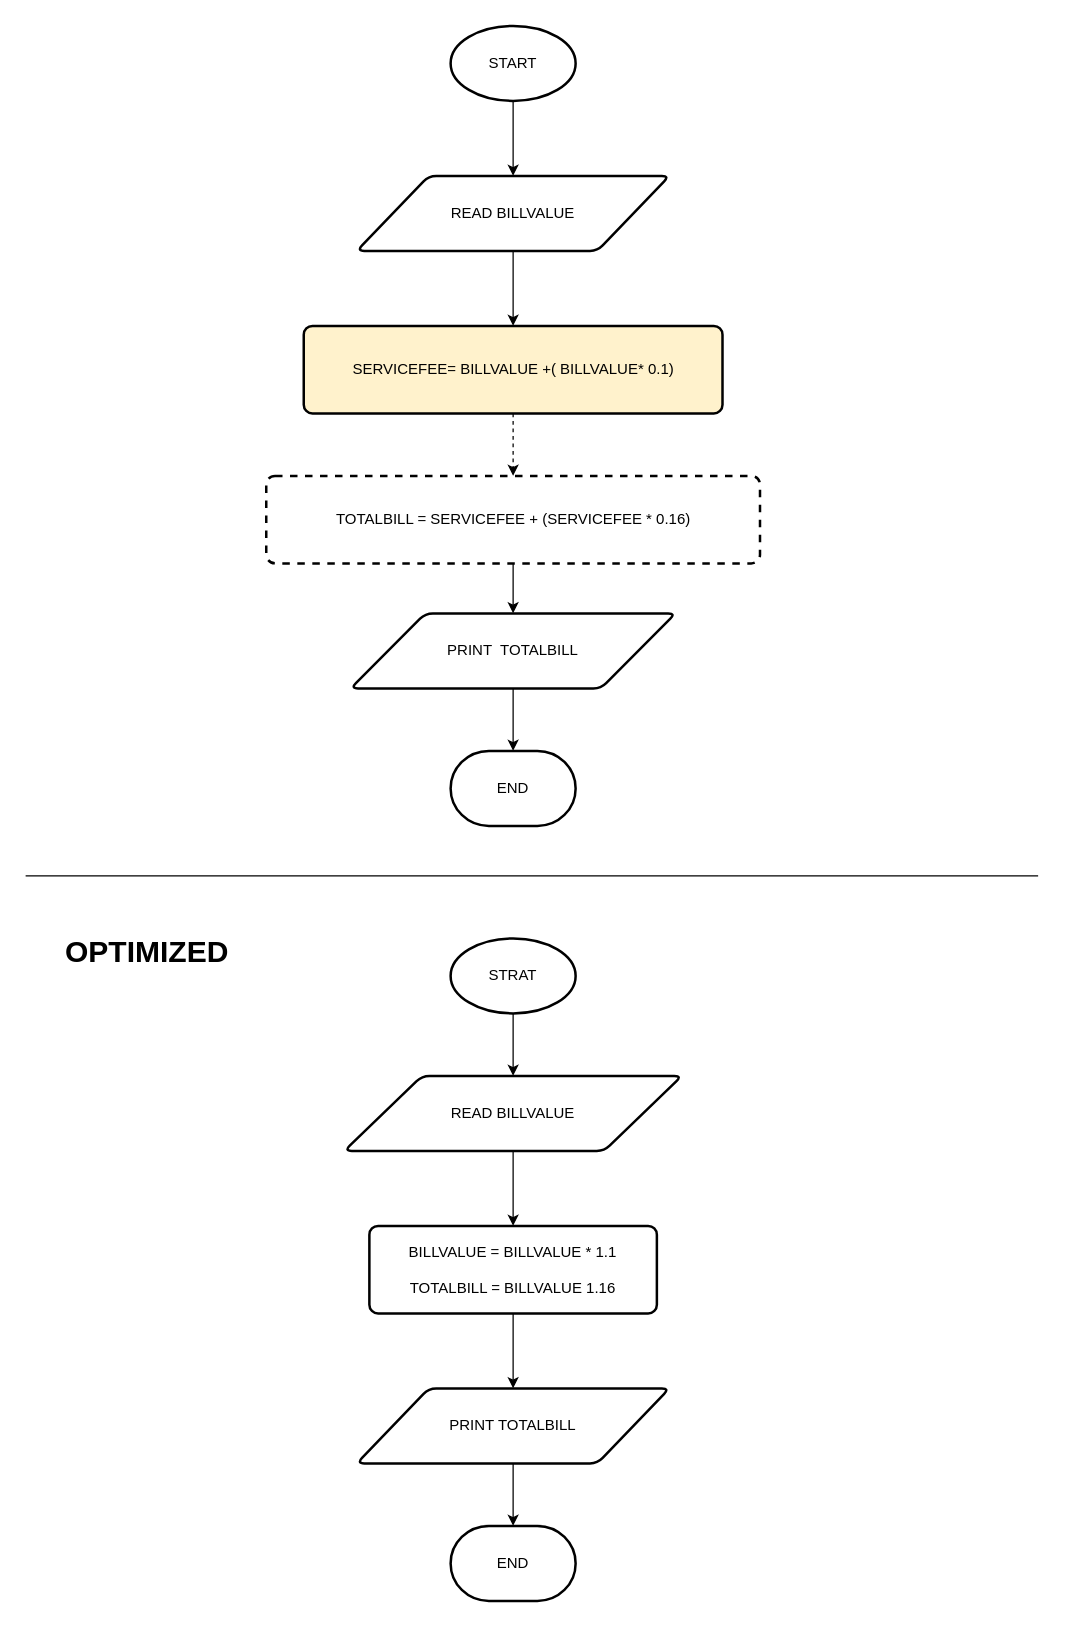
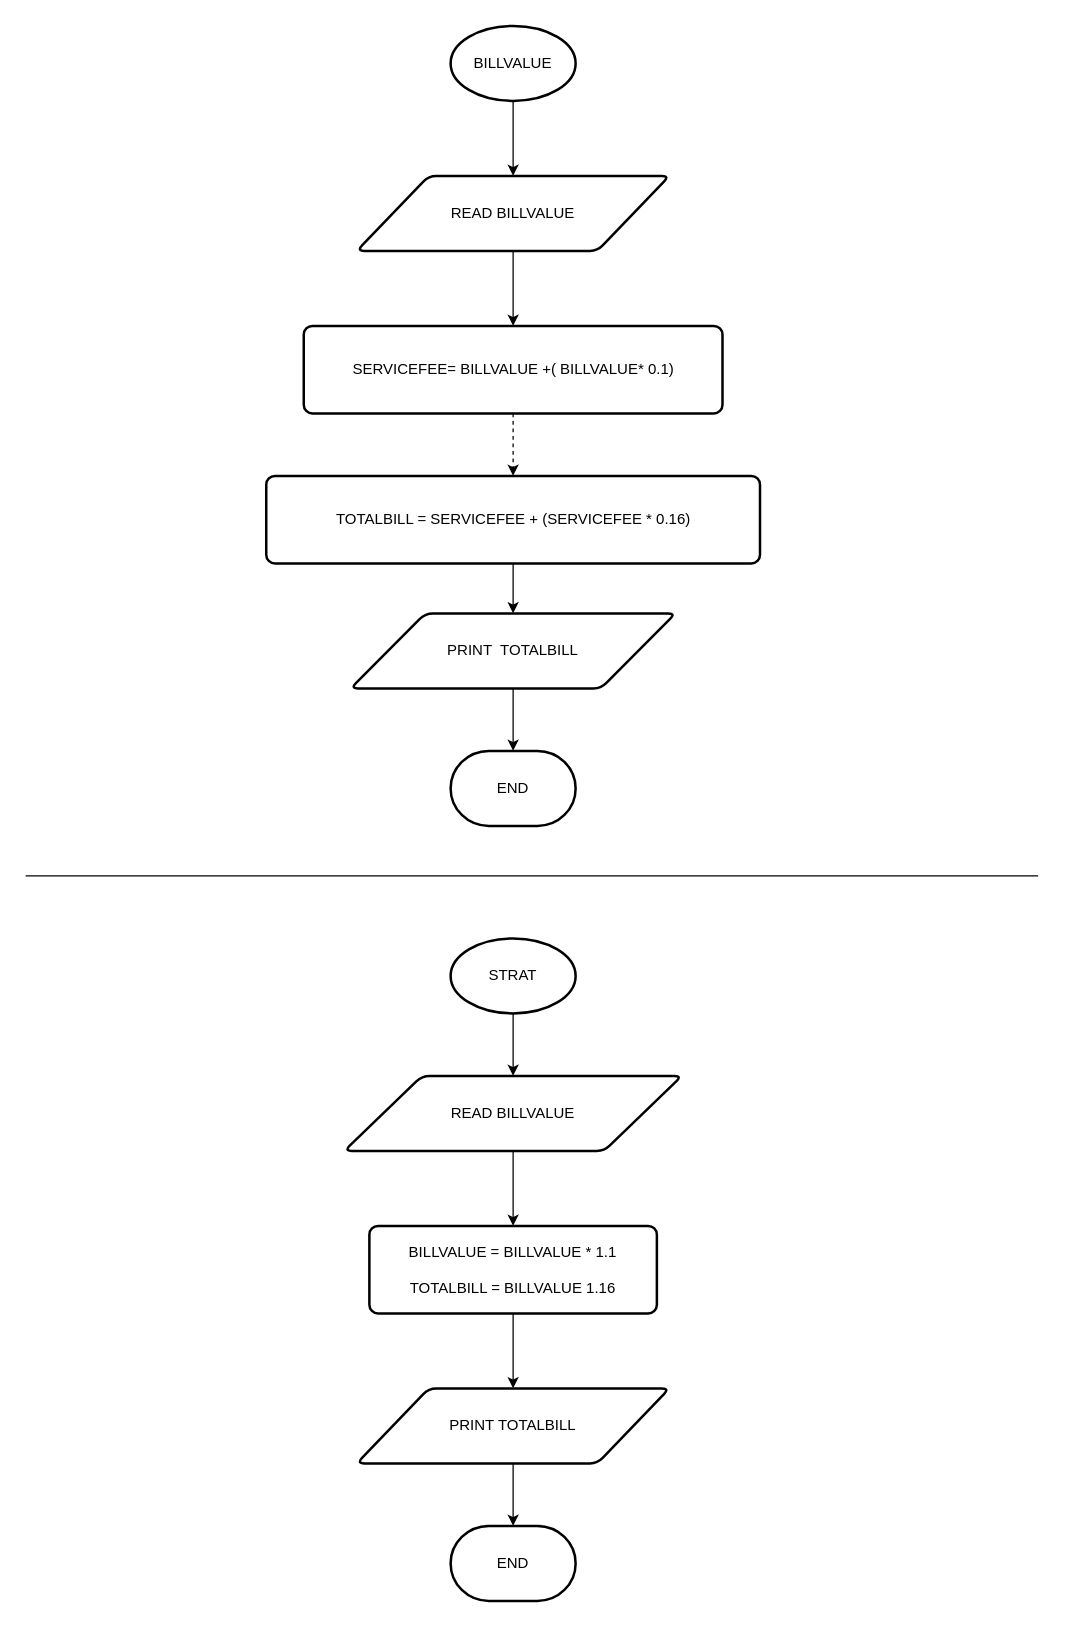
node "START": label "START" -> "BILLVALUE"
node "SERVICEFEE= BILLVALUE +( BILLVALUE* 0.1)": fillcolor #fff2cc -> #ffffff
node "TOTALBILL = SERVICEFEE + (SERVICEFEE * 0.16)": style dashed -> solid
node "OPTIMIZED": removed
